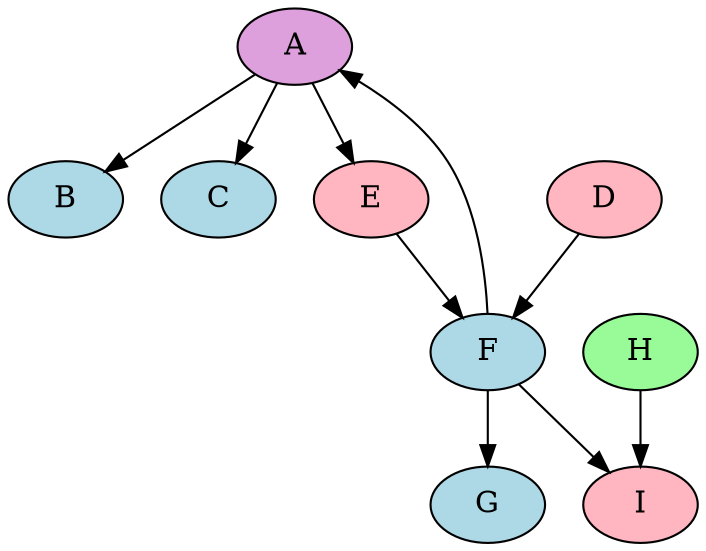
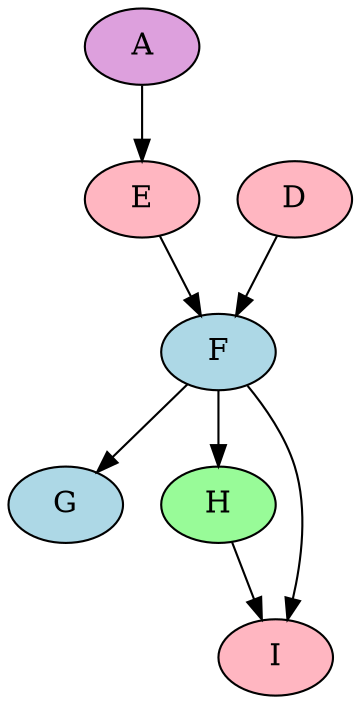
edge "F" -> "A": now "F" -> "H"
node "B": removed
node "C": removed
